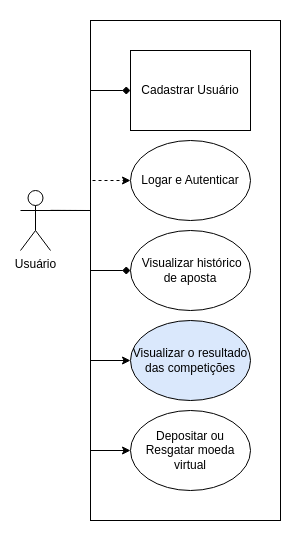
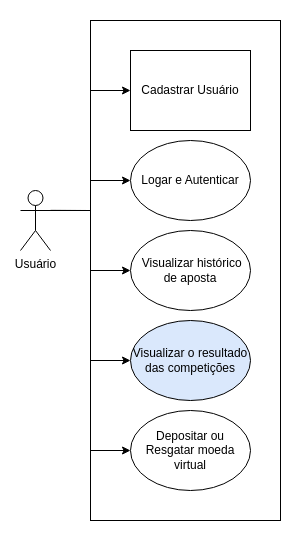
edge "Usuário" -> "Cadastrar Usuário": arrowhead diamond -> classic
edge "Usuário" -> "Logar e Autenticar": style dashed -> solid
edge "Usuário" -> "Visualizar histórico de aposta": arrowhead diamond -> classic
